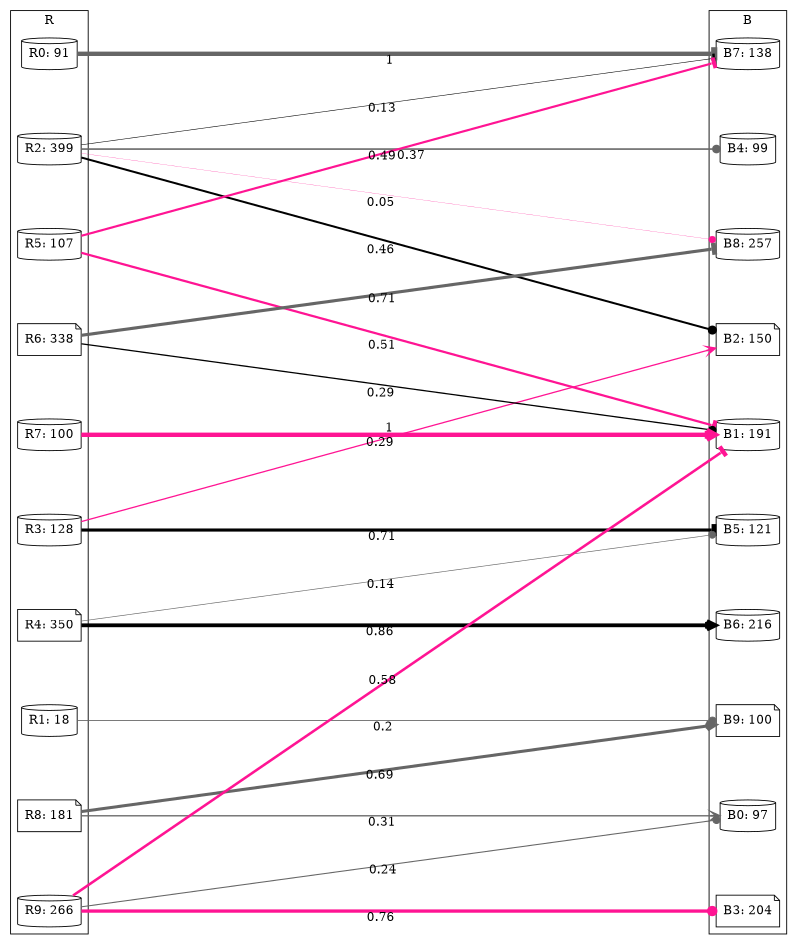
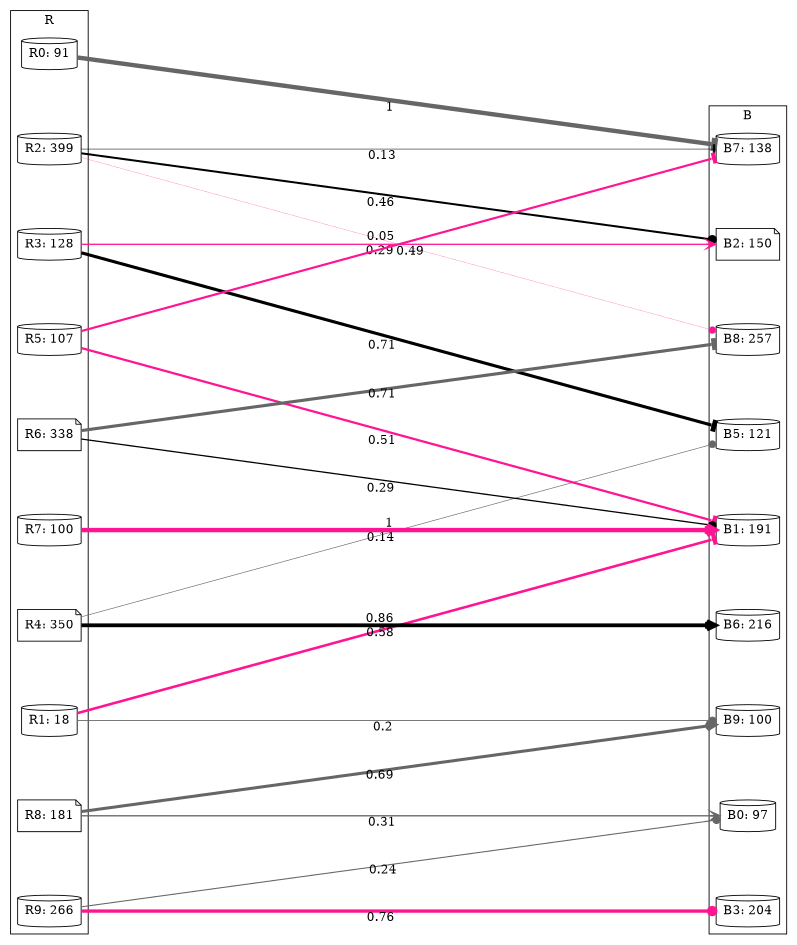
node "B4: 99": removed
edge "R9: 266" -> "B1: 191": now "R1: 18" -> "B1: 191"
node "B9: 100": shape note -> cylinder
node "B3: 204": shape note -> cylinder
